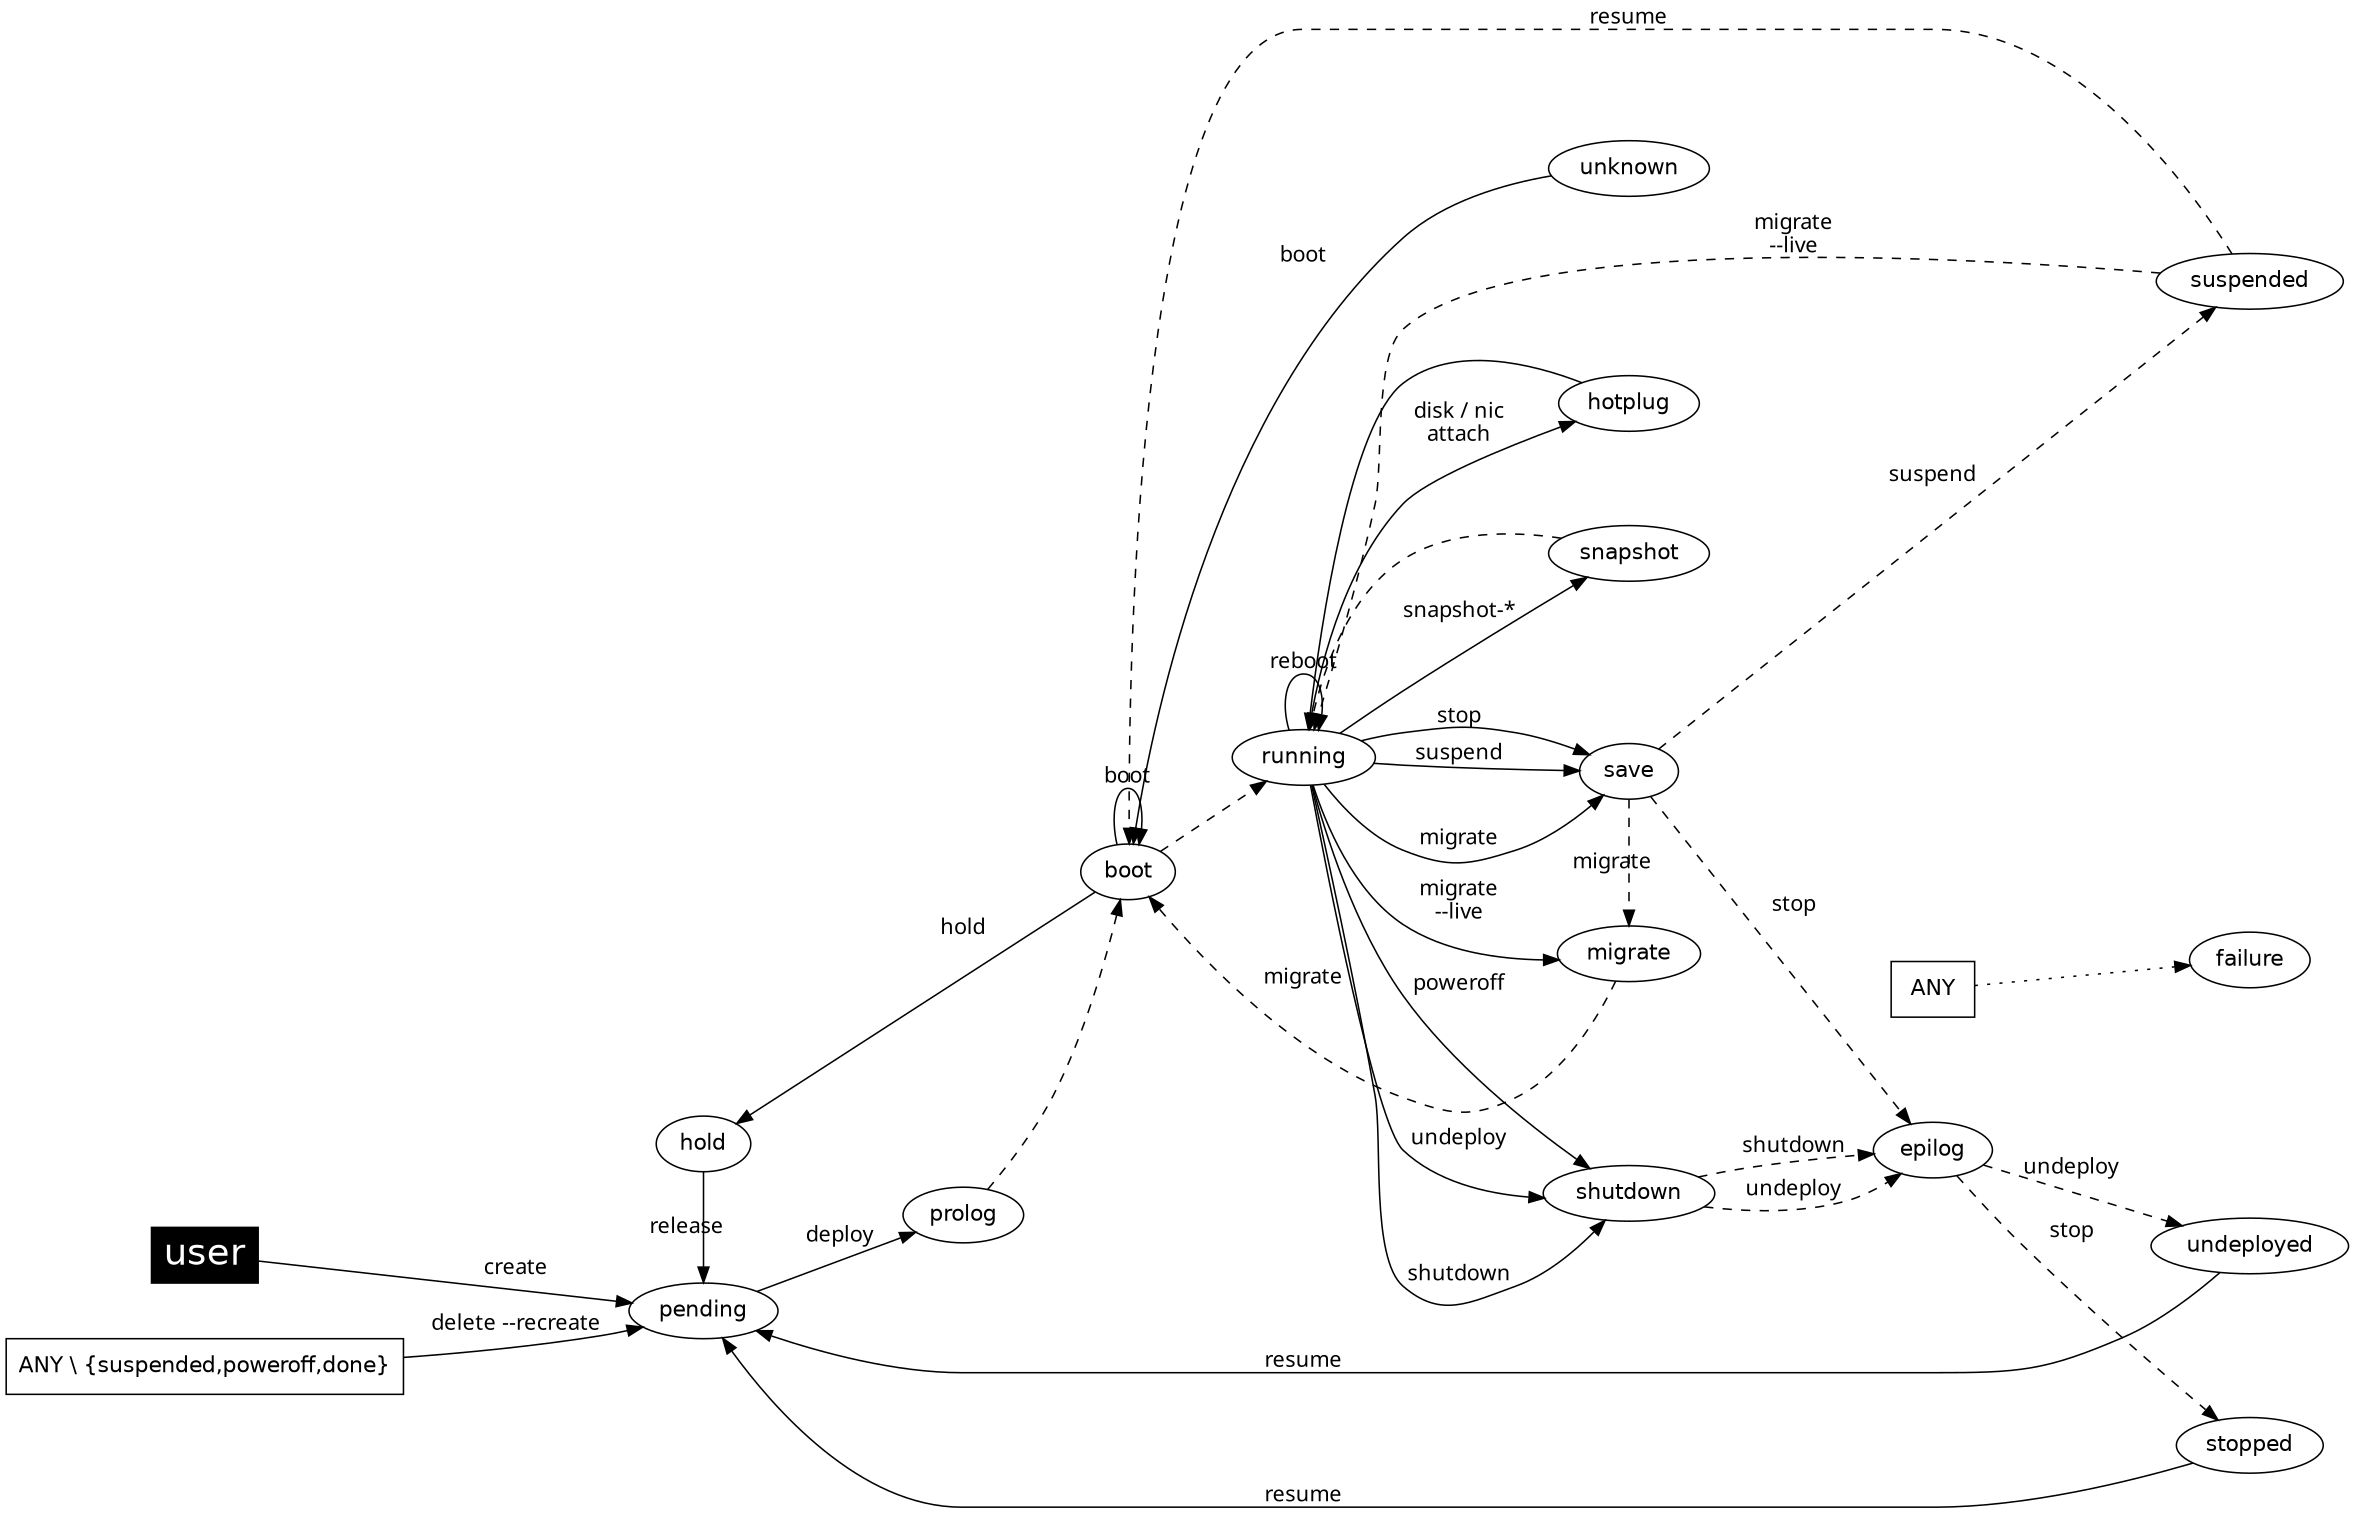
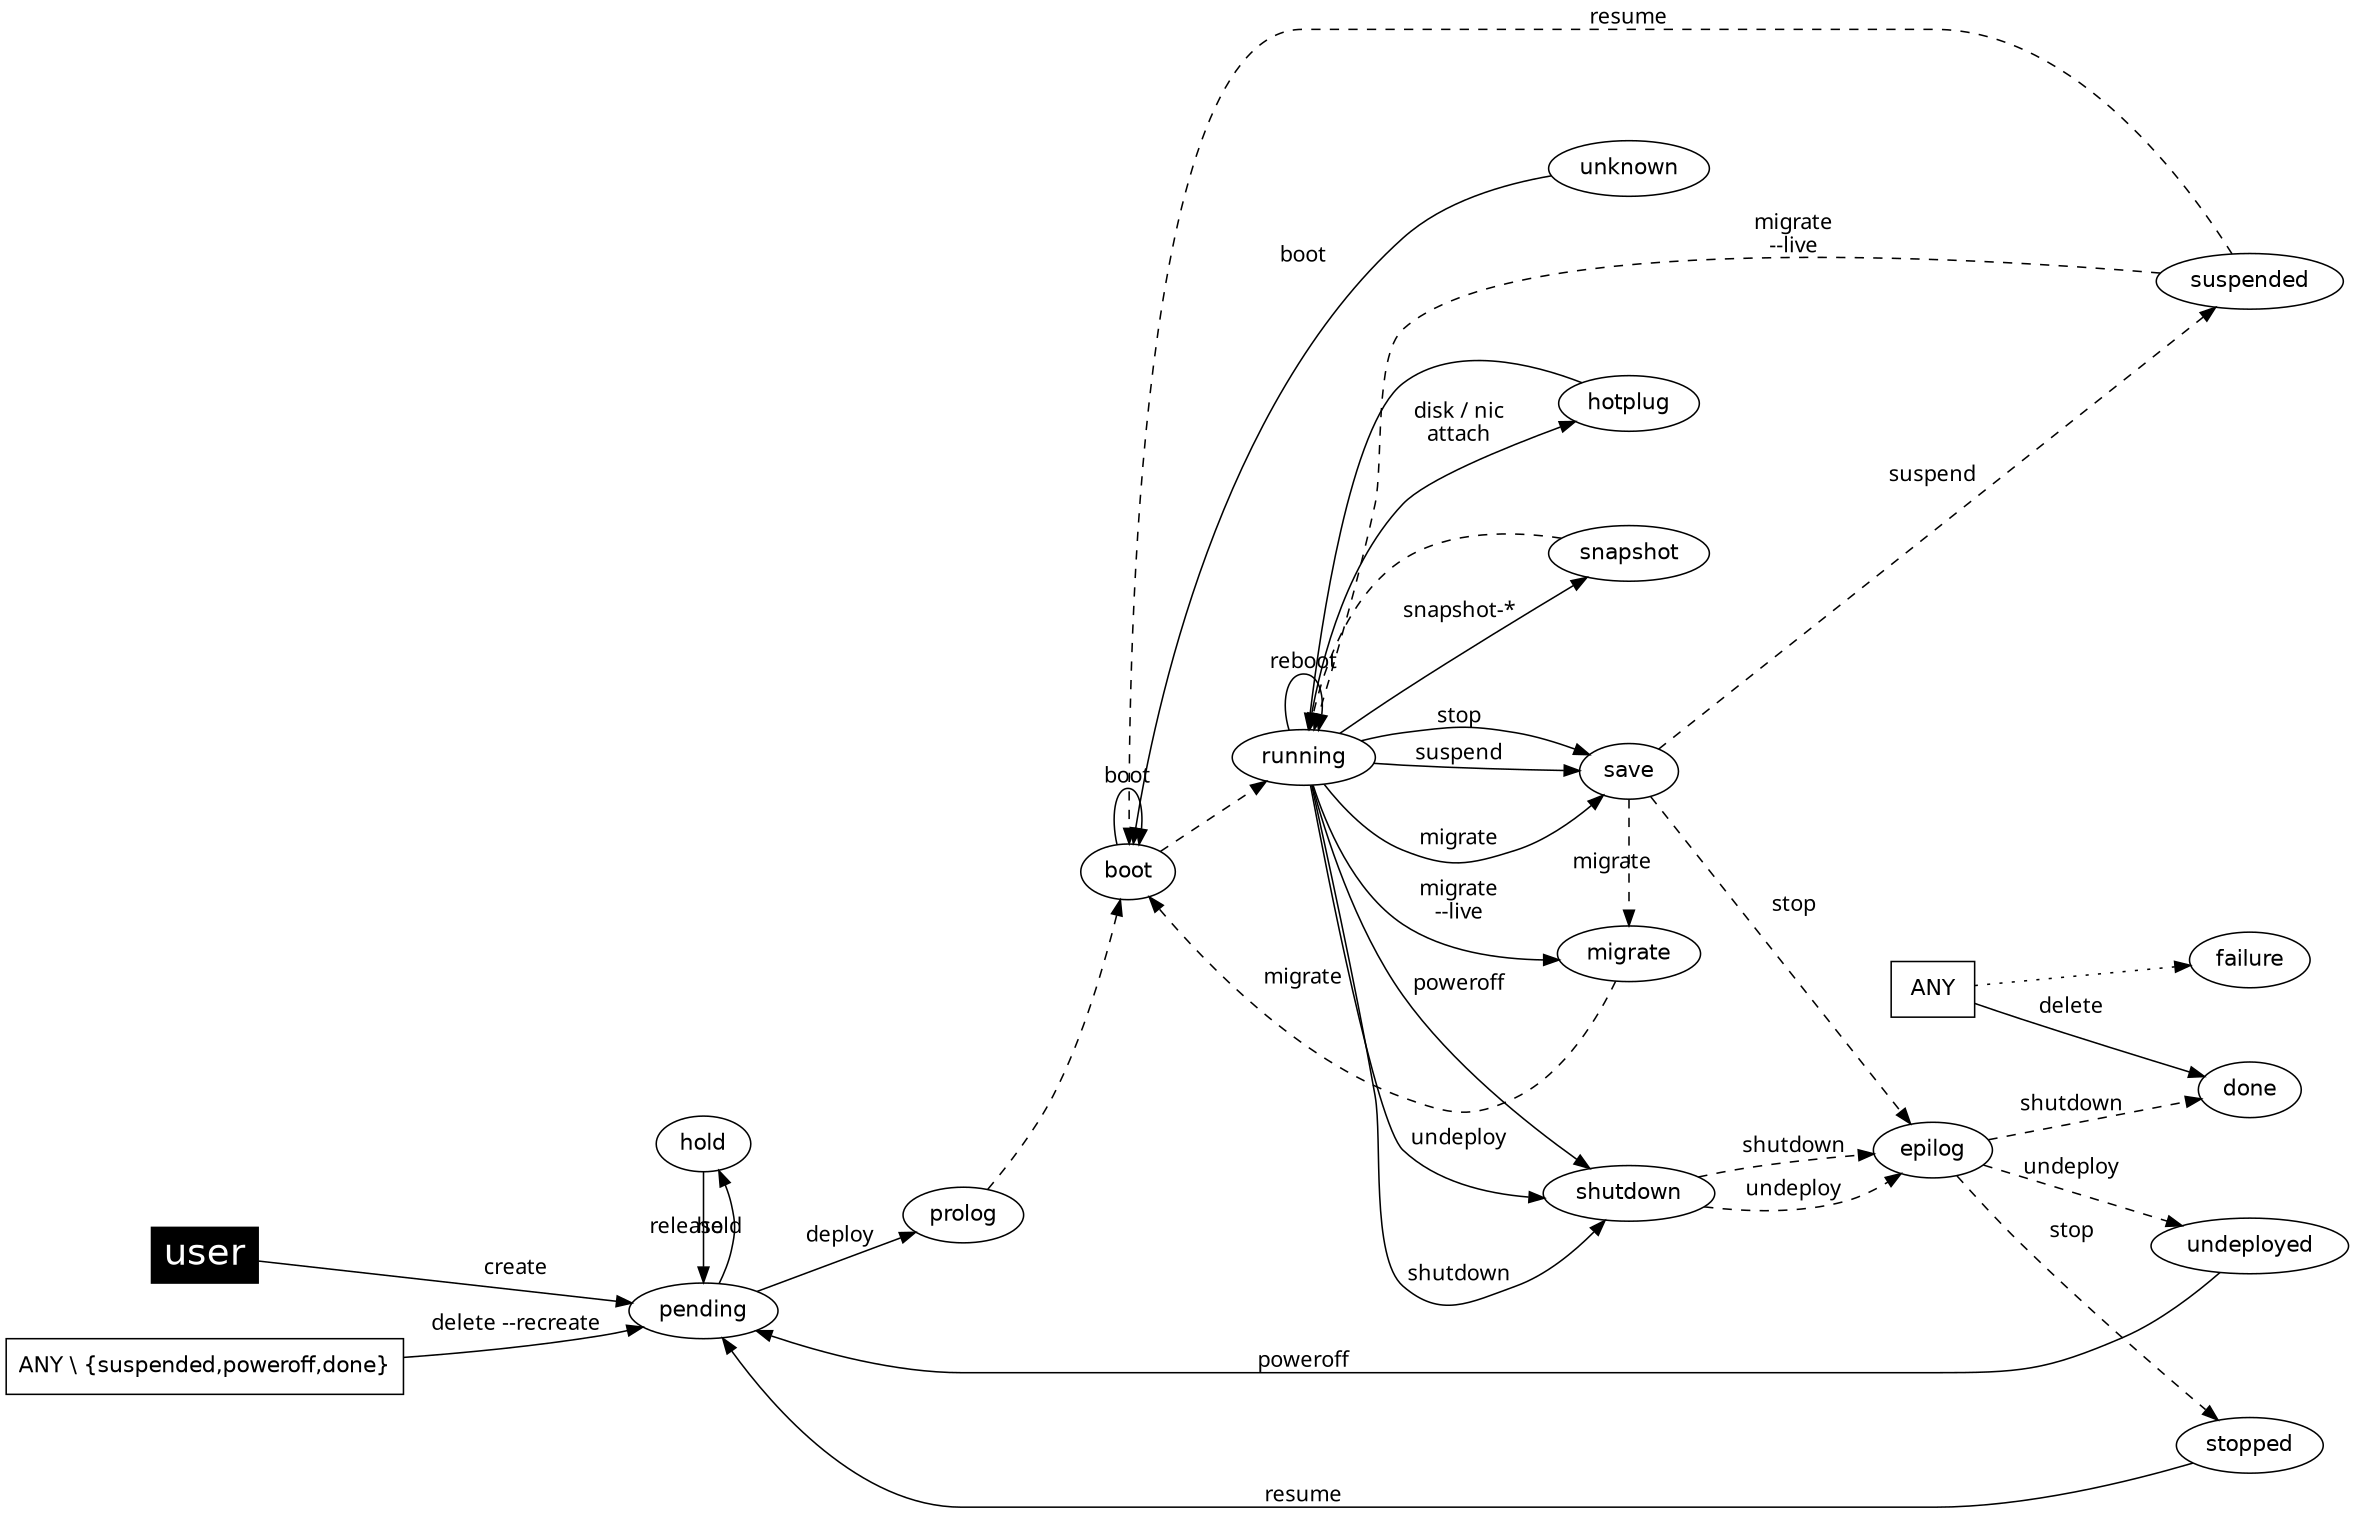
edge "boot" -> "hold": now "pending" -> "hold"
node "done": added
edge "undeployed" -> "pending": label "resume" -> "poweroff"
